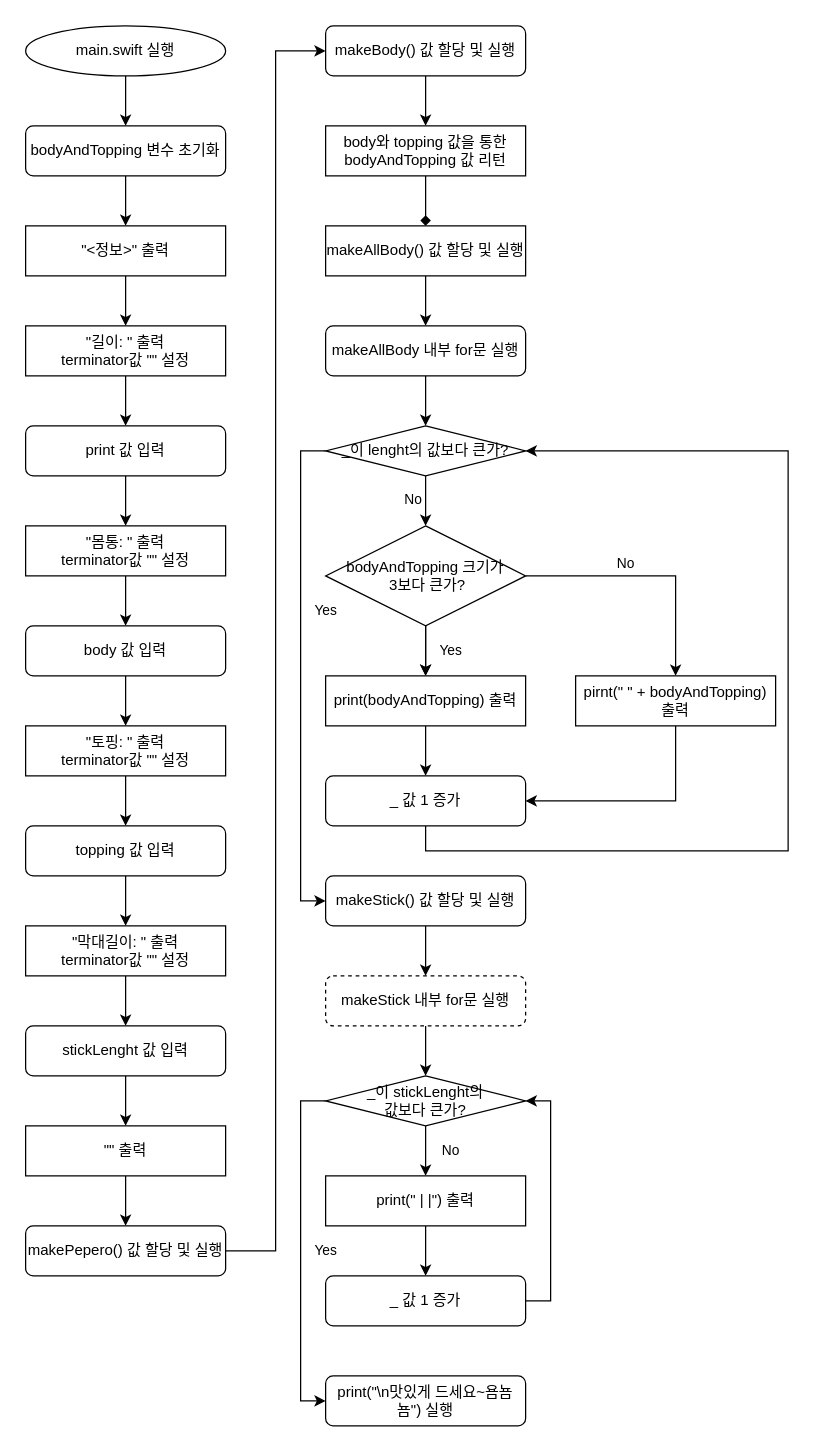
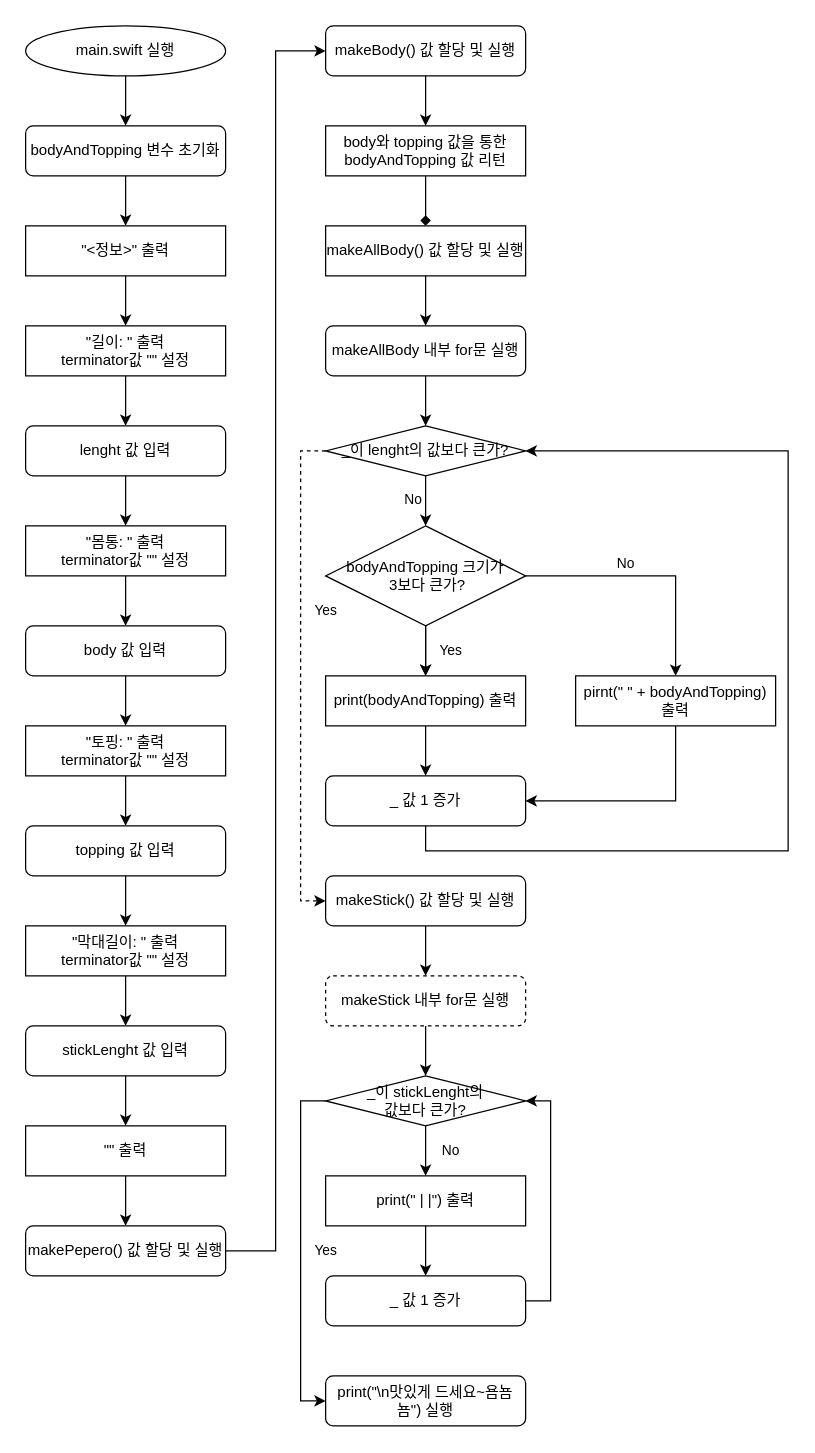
node "print 값 입력": label "print 값 입력" -> "lenght 값 입력"
edge "_이 lenght의 값보다 큰가?" -> "makeStick() 값 할당 및 실행": style solid -> dashed
